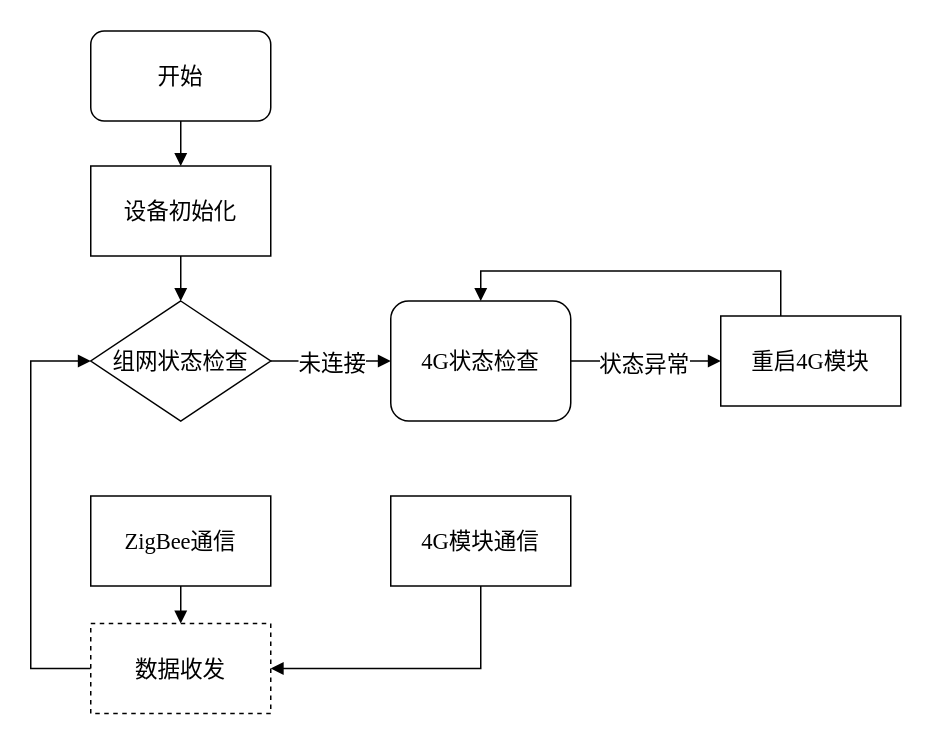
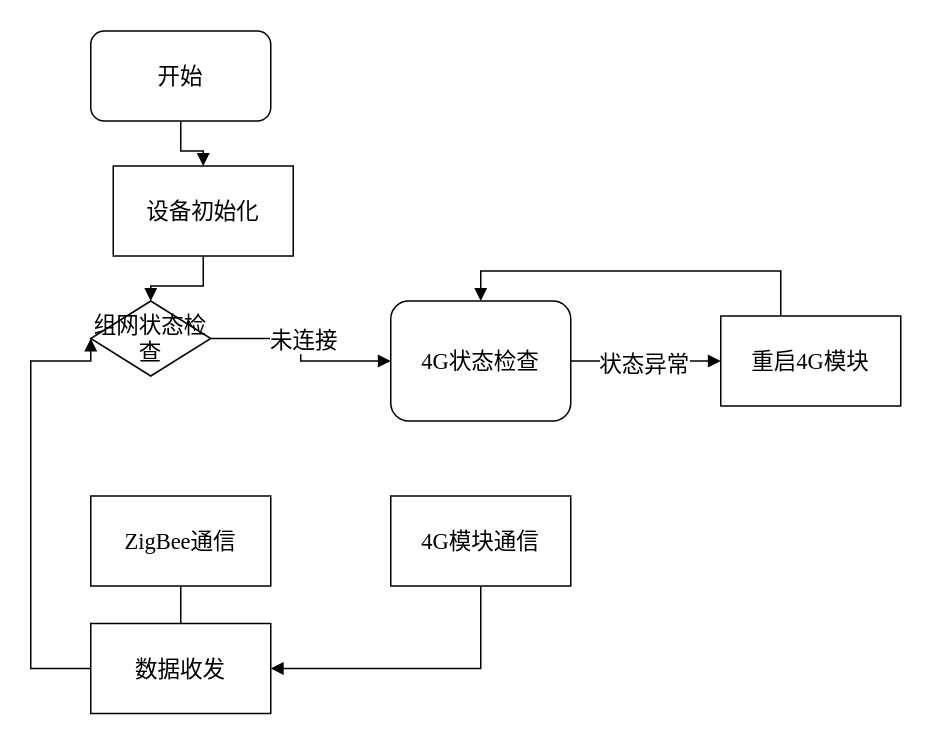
node "设备初始化": moved (181, 211) -> (203, 211)
node "组网状态检查": size 180x120 -> 120x75
edge "ZigBee通信" -> "数据收发": arrowhead block -> none
node "数据收发": style dashed -> solid
